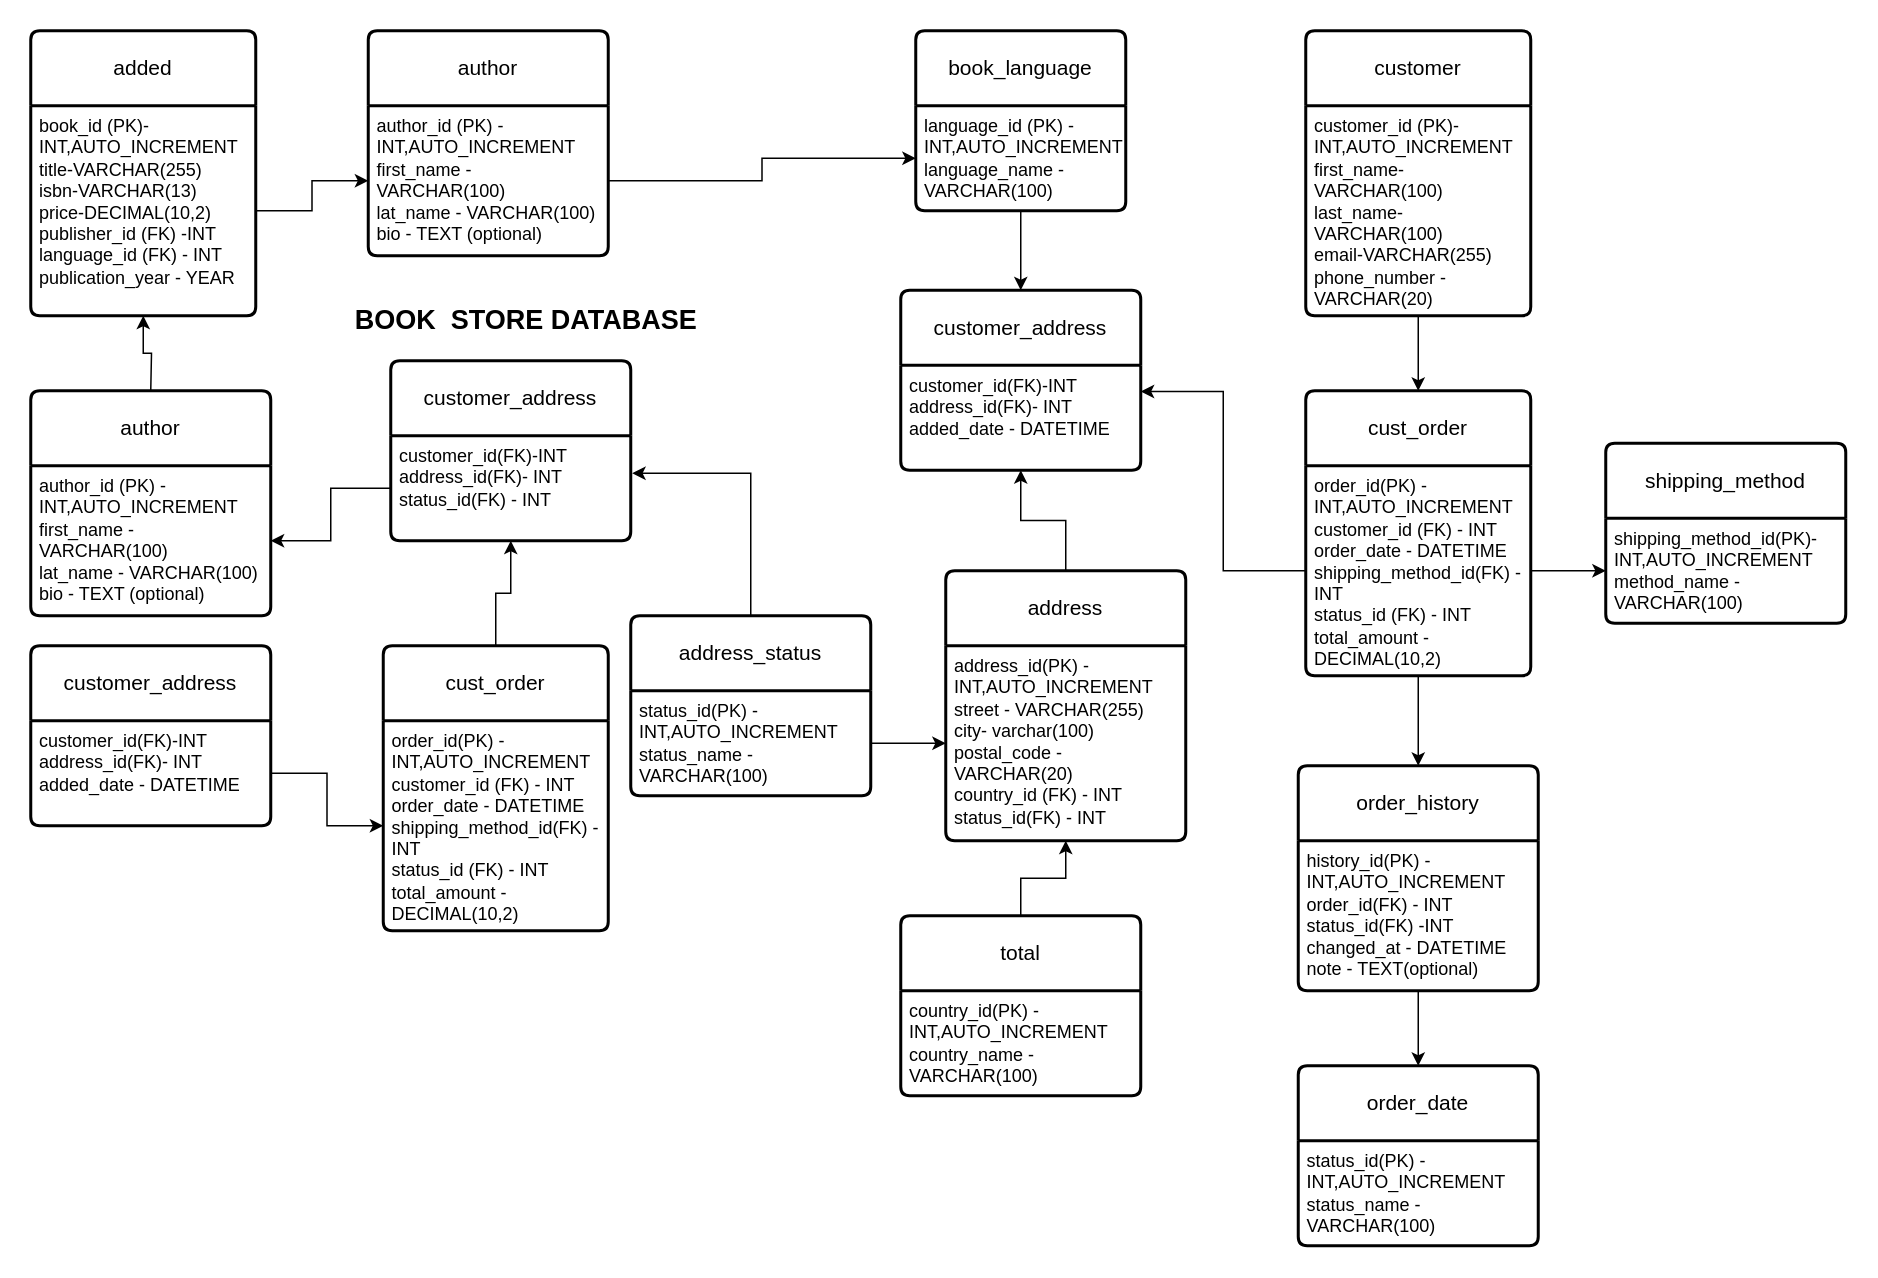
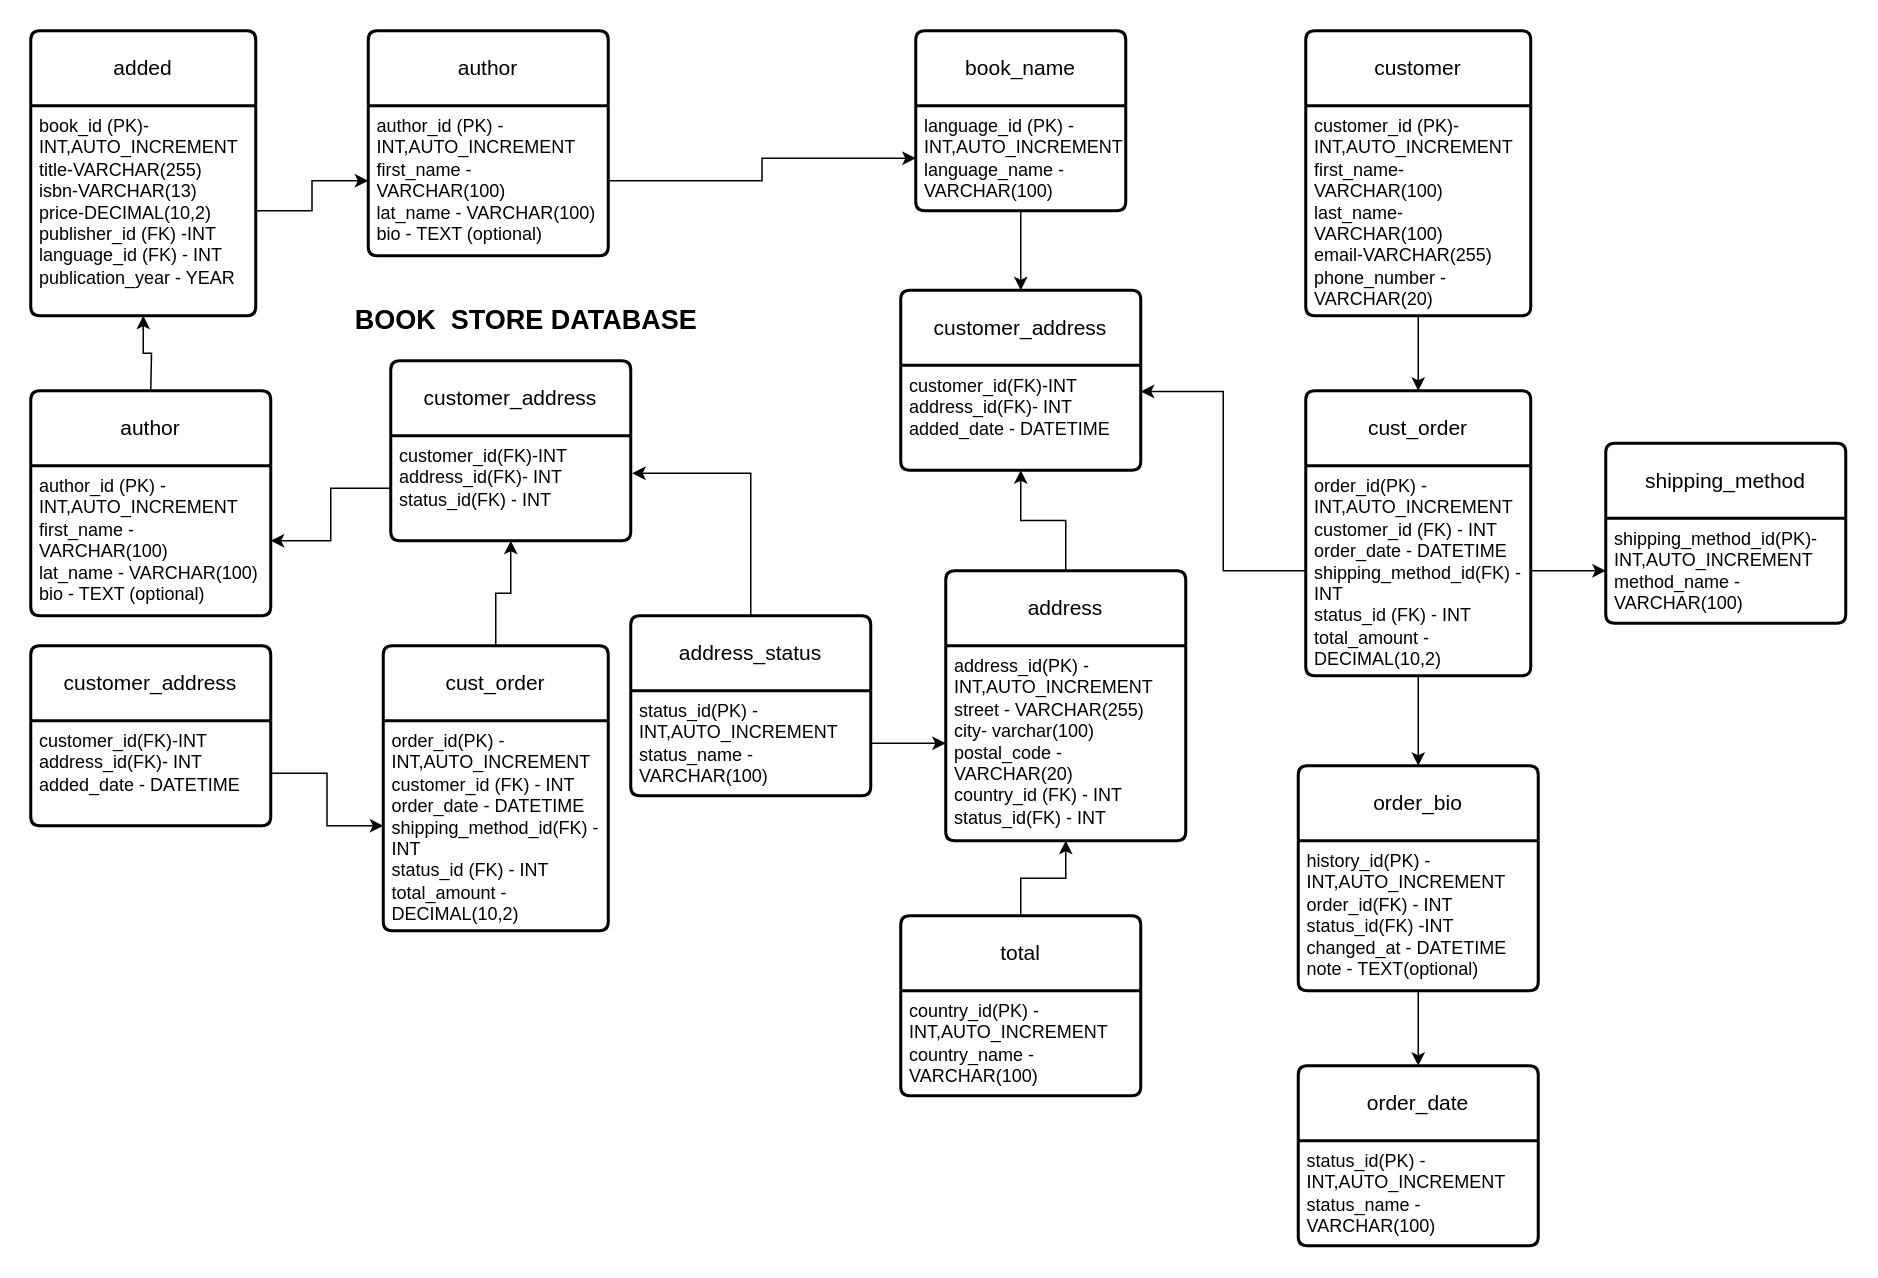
node "book_language": label "book_language" -> "book_name"
node "order_history": label "order_history" -> "order_bio"
